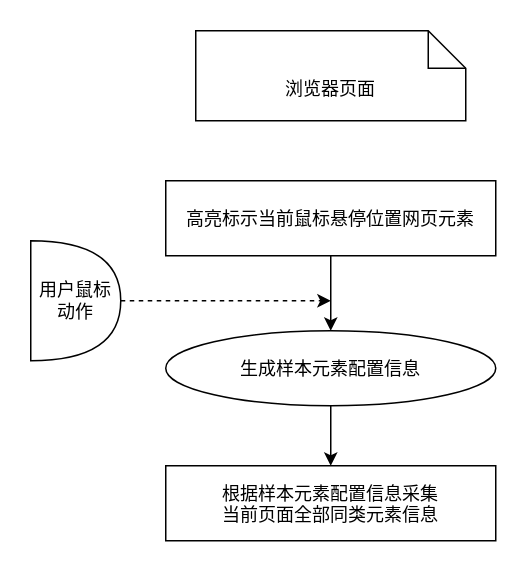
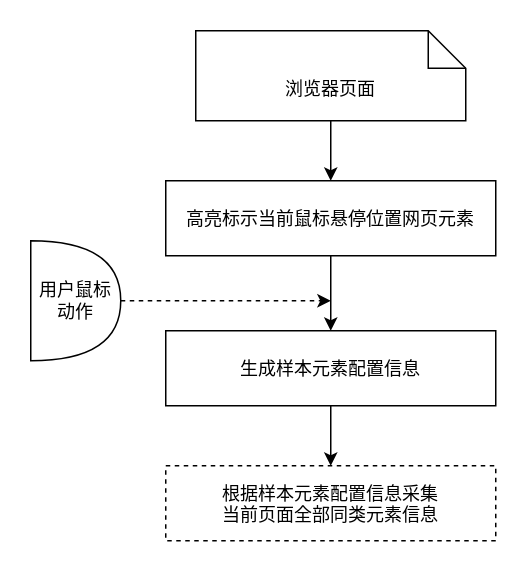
edge "浏览器页面" -> "高亮标示当前鼠标悬停位置网页元素": added
node "生成样本元素配置信息": shape ellipse -> rectangle
node "根据样本元素配置信息采集 当前页面全部同类元素信息": style solid -> dashed
